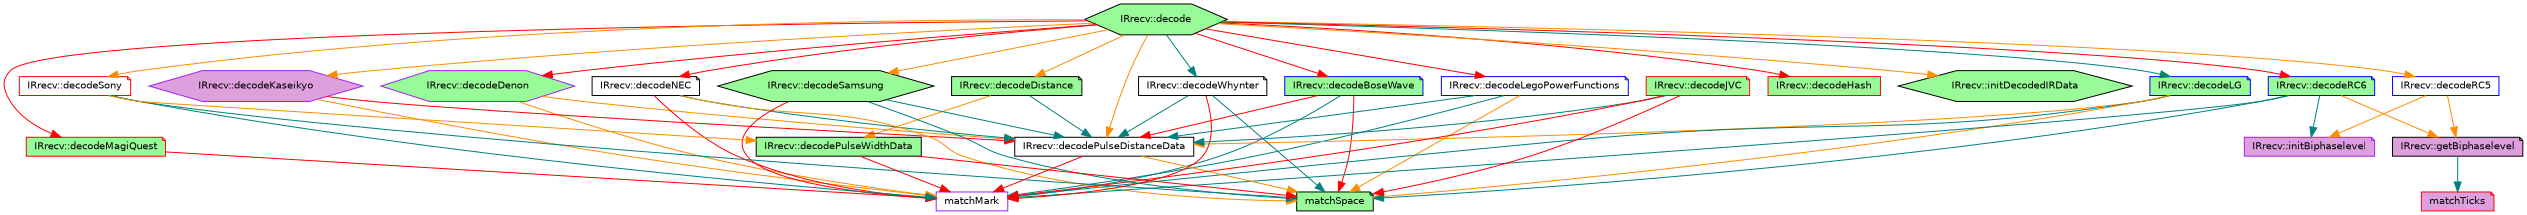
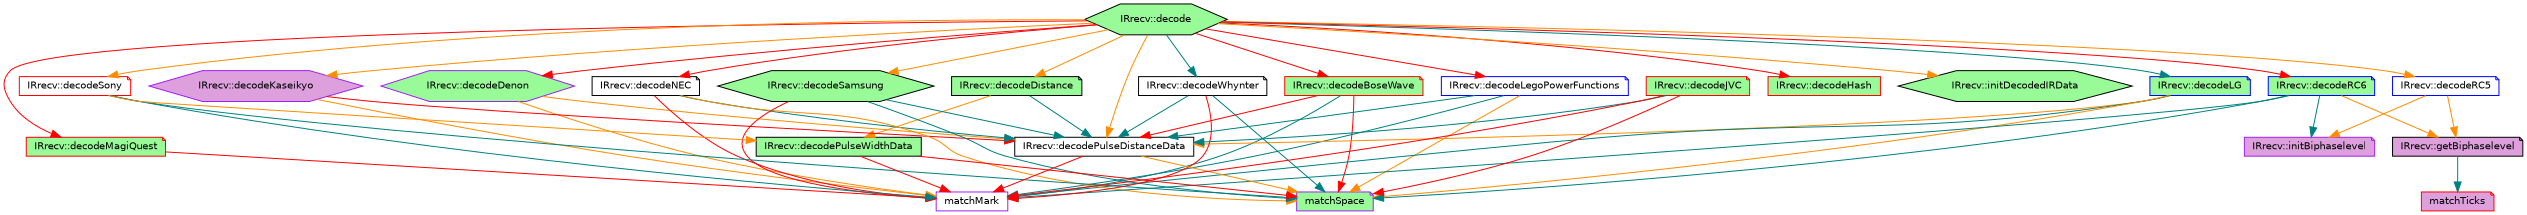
node "IRrecv::decodeBoseWave": color blue -> red
node "IRrecv::decodeRC5": shape box -> note
node "matchSpace": color black -> purple
